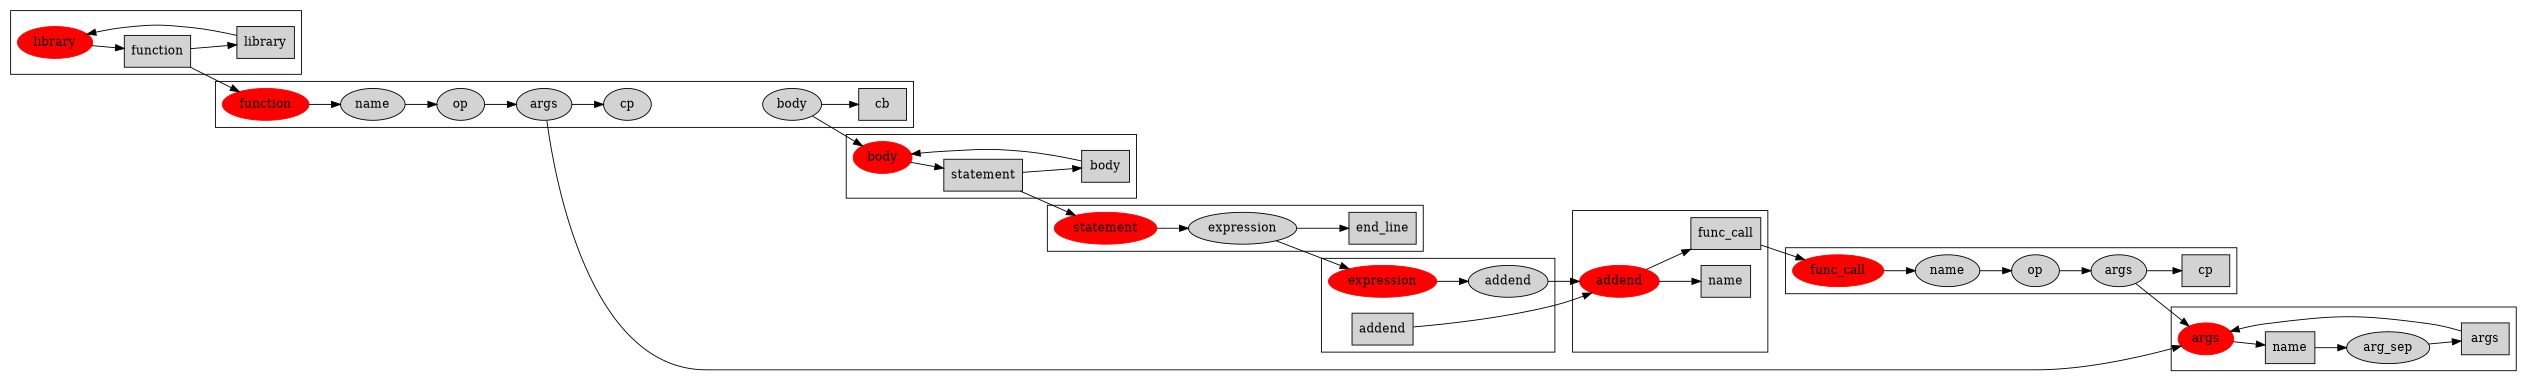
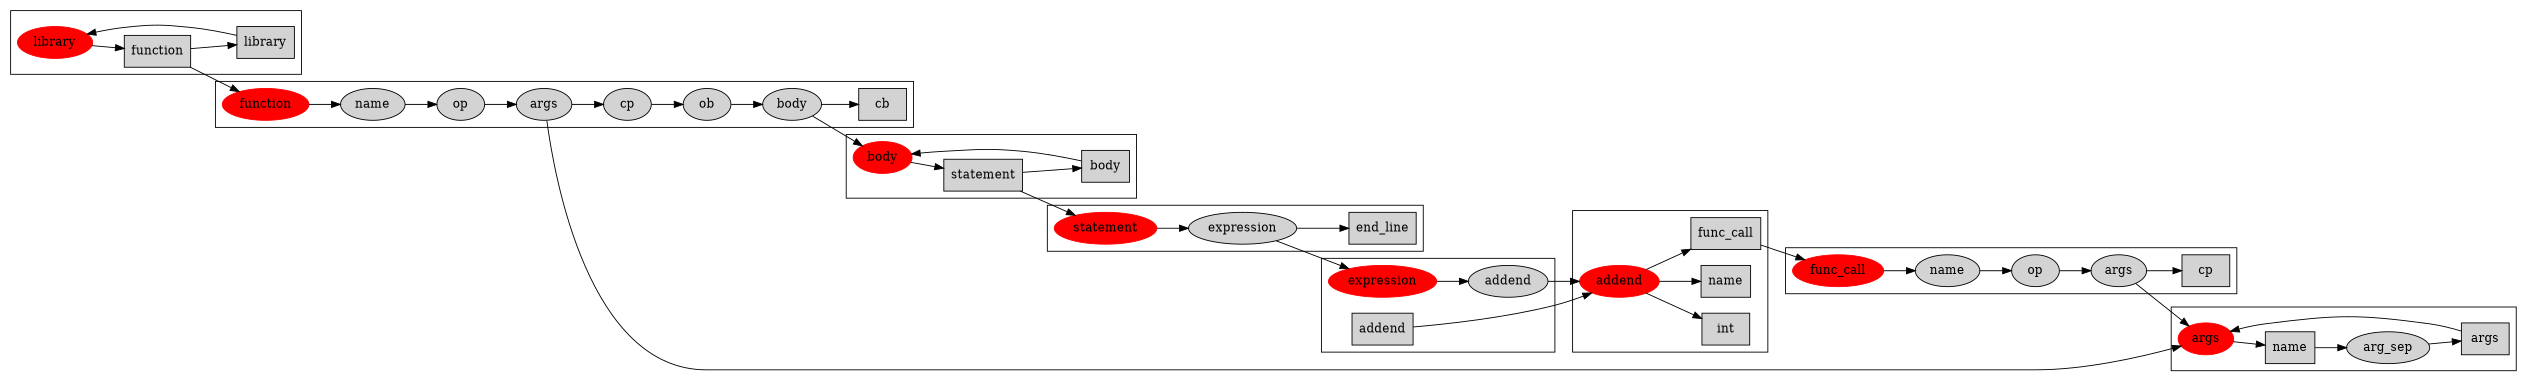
node "ob": added
node "int": added
